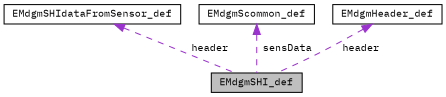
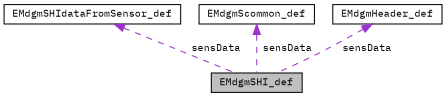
edge "EMdgmSHI_def" -> "EMdgmSHIdataFromSensor_def": label " header" -> " sensData"
edge "EMdgmSHI_def" -> "EMdgmHeader_def": label " header" -> " sensData"
